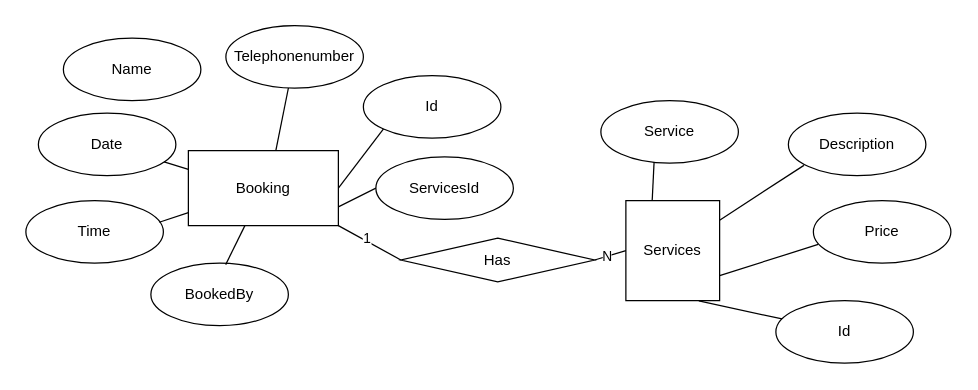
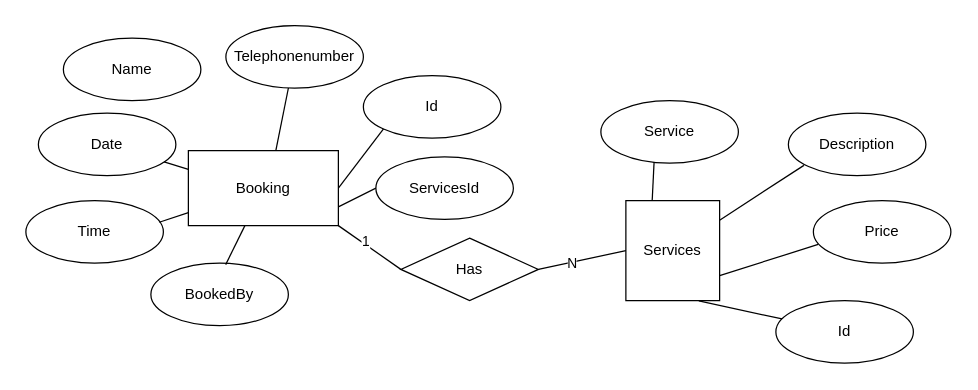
node "Has": size 194x44 -> 138x63
